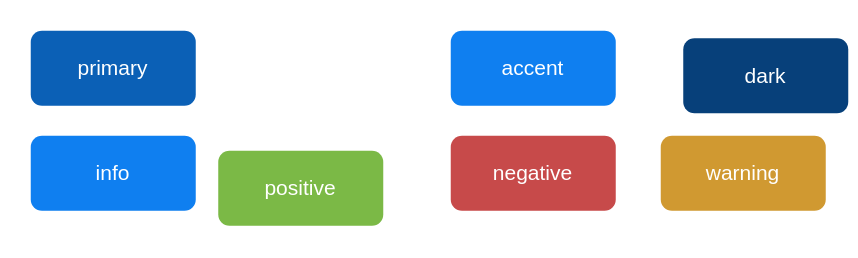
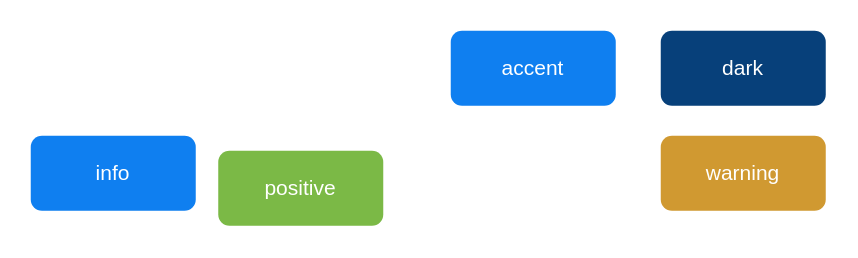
node "primary": removed
node "dark": moved (766, 76) -> (743, 68)
node "negative": removed
